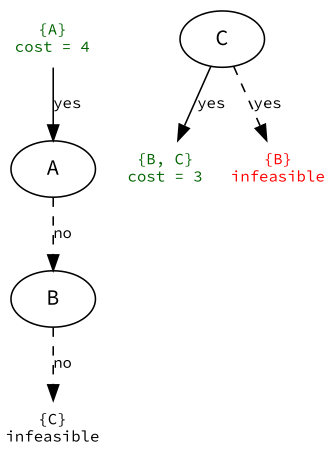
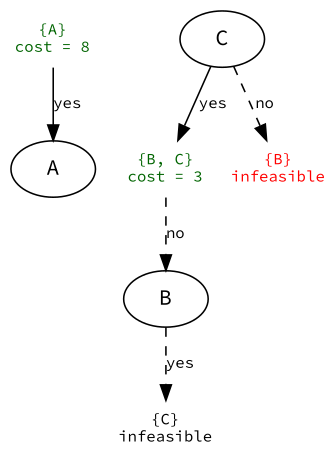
node "{A} cost = 4": label "{A} cost = 4" -> "{A} cost = 8"
edge "C" -> "{B} infeasible": label "yes" -> "no"
edge "A" -> "B": now "{B, C} cost = 3" -> "B"
edge "B" -> "{C} infeasible": label "no" -> "yes"
